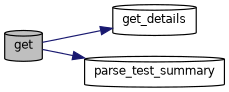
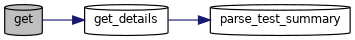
edge "get" -> "parse_test_summary": now "get_details" -> "parse_test_summary"
